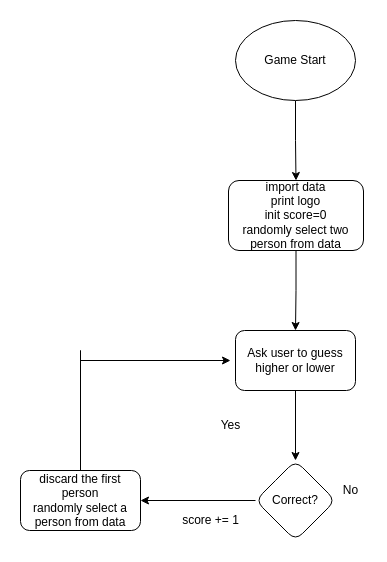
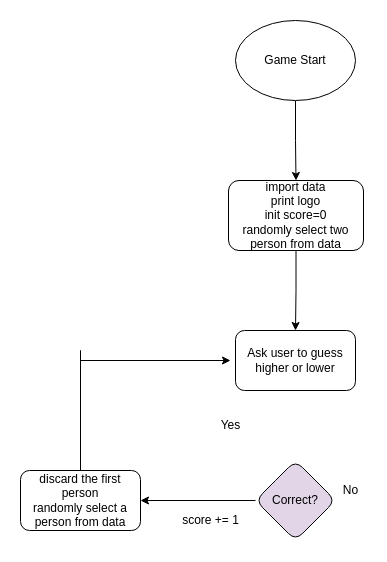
edge "Ask user to guess higher or lower" -> "Correct?": removed
node "Correct?": fillcolor #ffffff -> #e1d5e7
